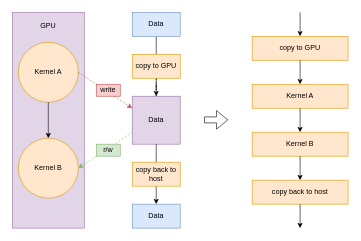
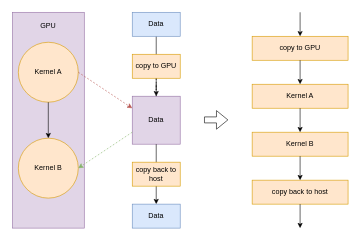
node "write": removed
node "r/w": removed
